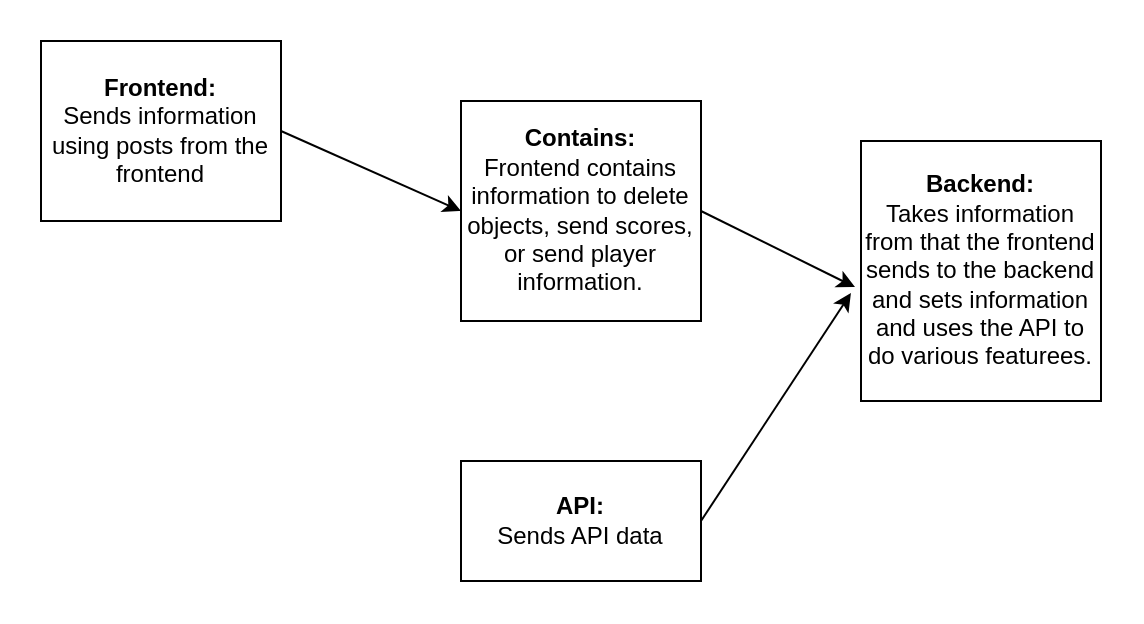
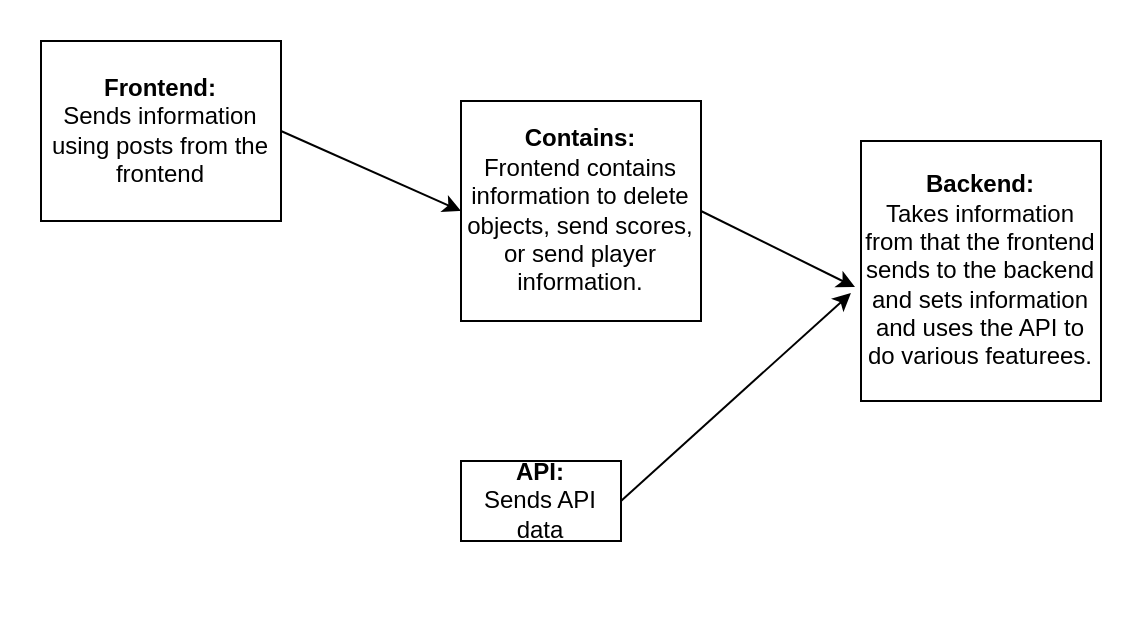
node "API: Sends API data": size 240x120 -> 160x80
